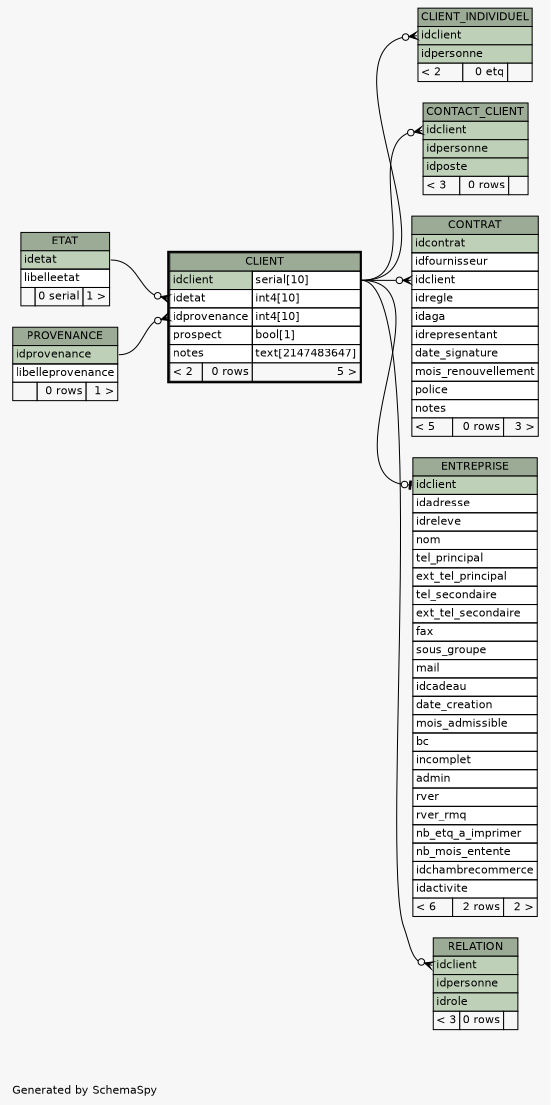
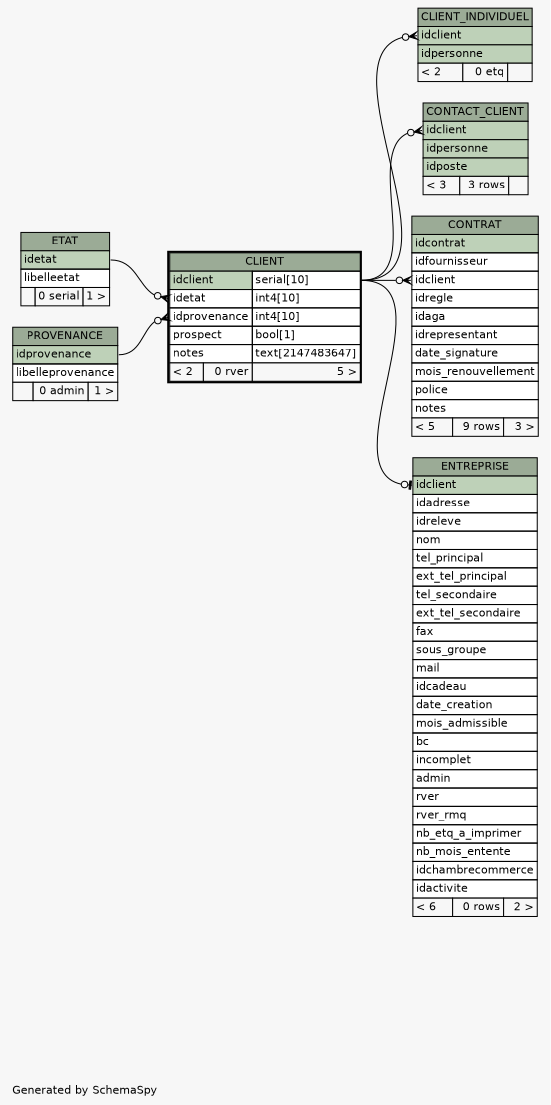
node "CONTACT_CLIENT": text "0 rows" -> "3 rows"
node "CLIENT": text "0 rows" -> "0 rver"
node "PROVENANCE": text "0 rows" -> "0 admin"
node "CONTRAT": text "0 rows" -> "9 rows"
node "ENTREPRISE": text "2 rows" -> "0 rows"
node "RELATION": removed
